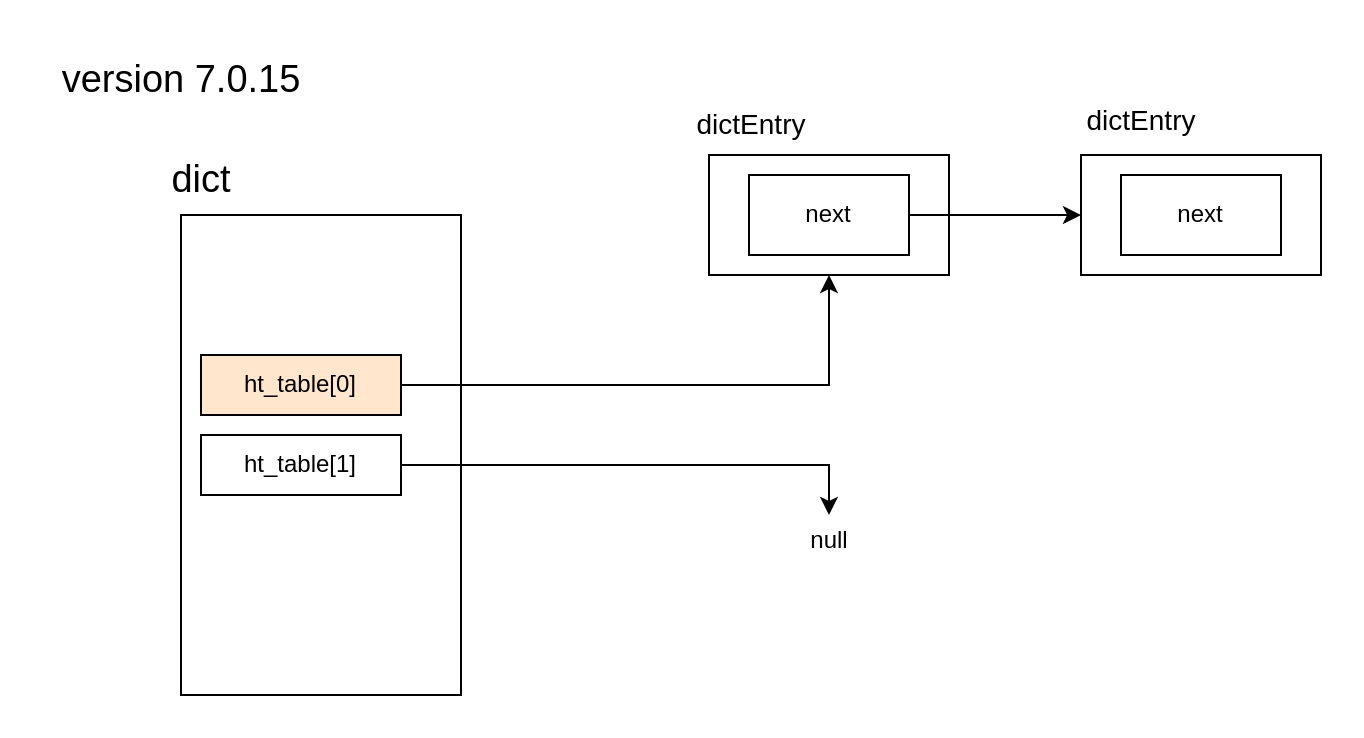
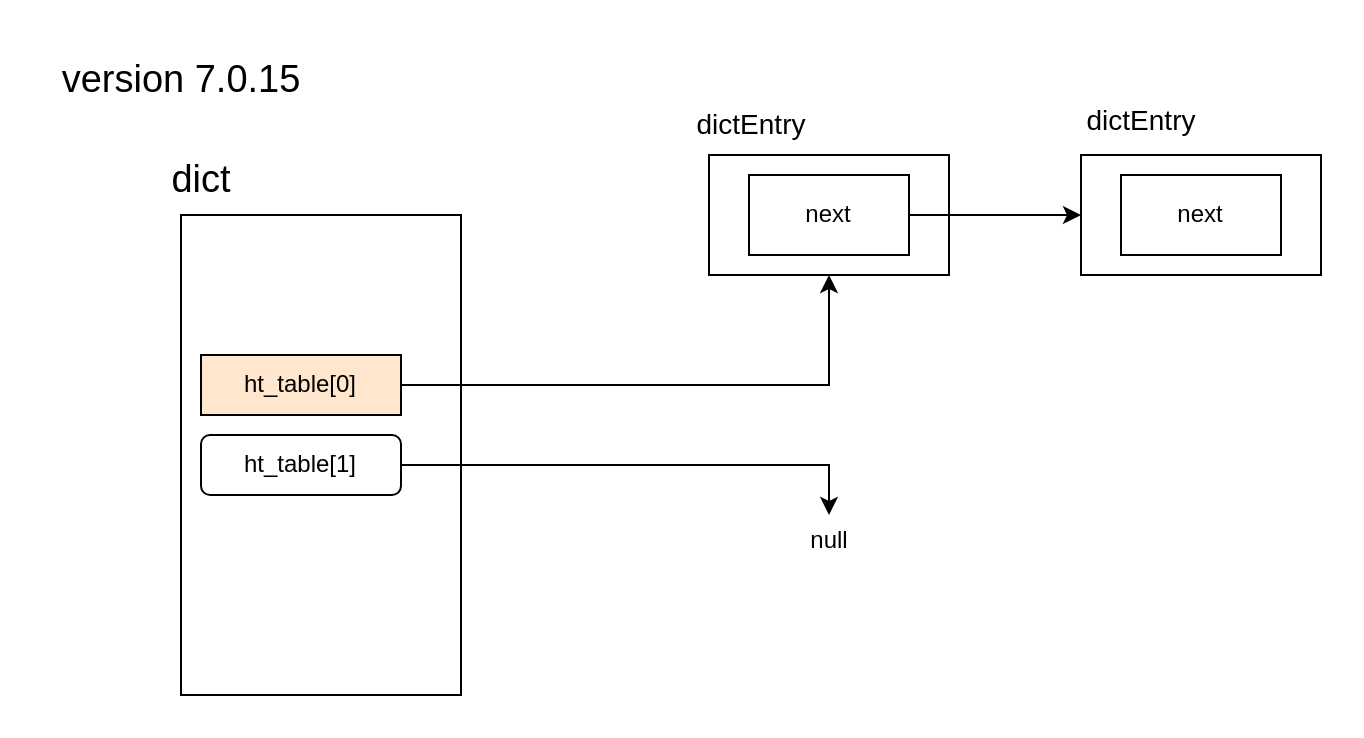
node "ht_table[1]": shape rectangle -> rounded rectangle
